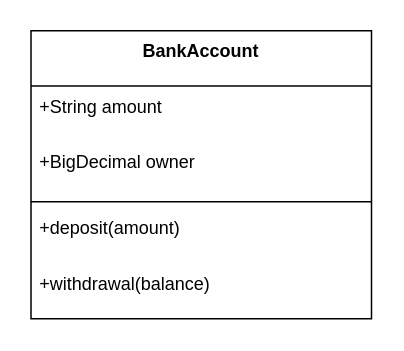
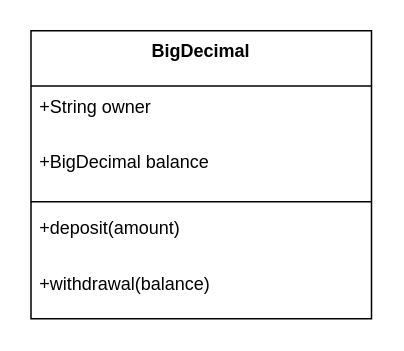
node "BankAccount": label "BankAccount" -> "BigDecimal"
node "+String amount": label "+String amount" -> "+String owner"
node "+BigDecimal owner": label "+BigDecimal owner" -> "+BigDecimal balance"
